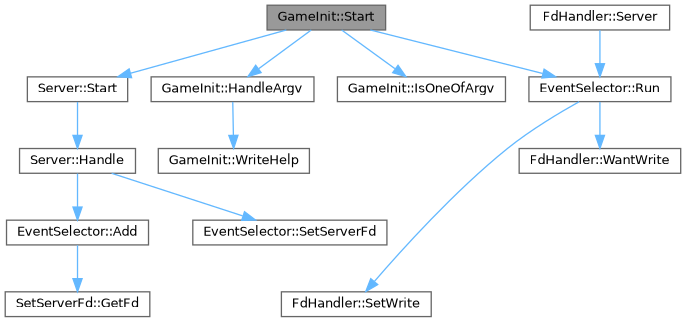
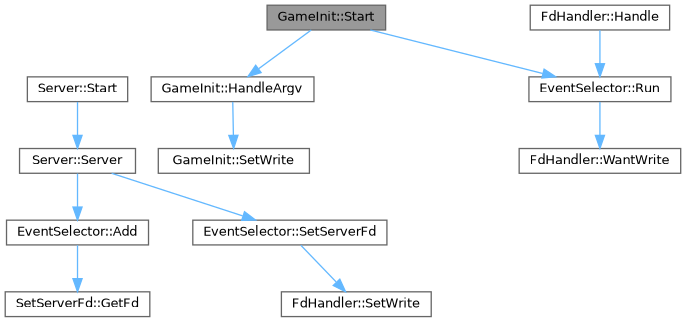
node "FdHandler::Server": label "FdHandler::Server" -> "FdHandler::Handle"
edge "GameInit::Start" -> "Server::Start": removed
node "GameInit::IsOneOfArgv": removed
node "Server::Handle": label "Server::Handle" -> "Server::Server"
node "GameInit::WriteHelp": label "GameInit::WriteHelp" -> "GameInit::SetWrite"
edge "EventSelector::Run" -> "FdHandler::SetWrite": now "EventSelector::SetServerFd" -> "FdHandler::SetWrite"
